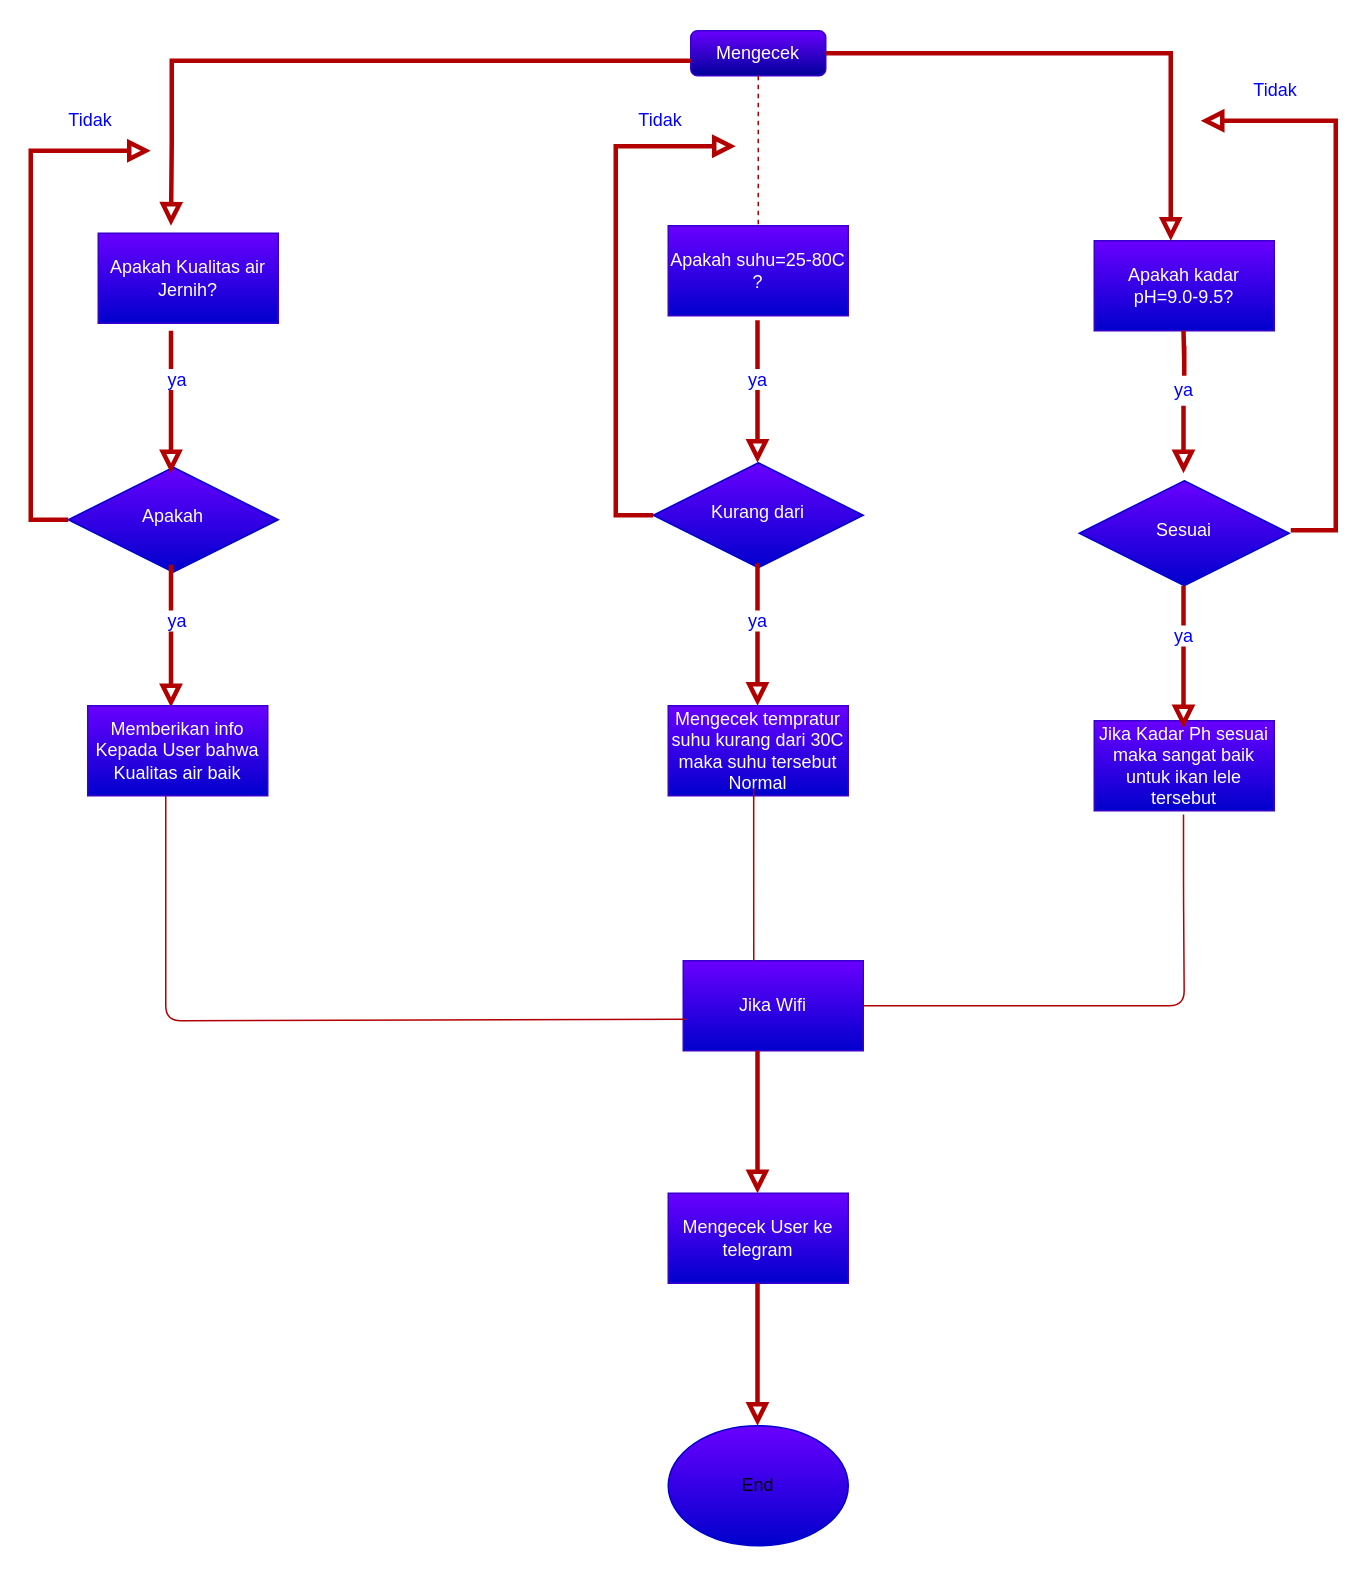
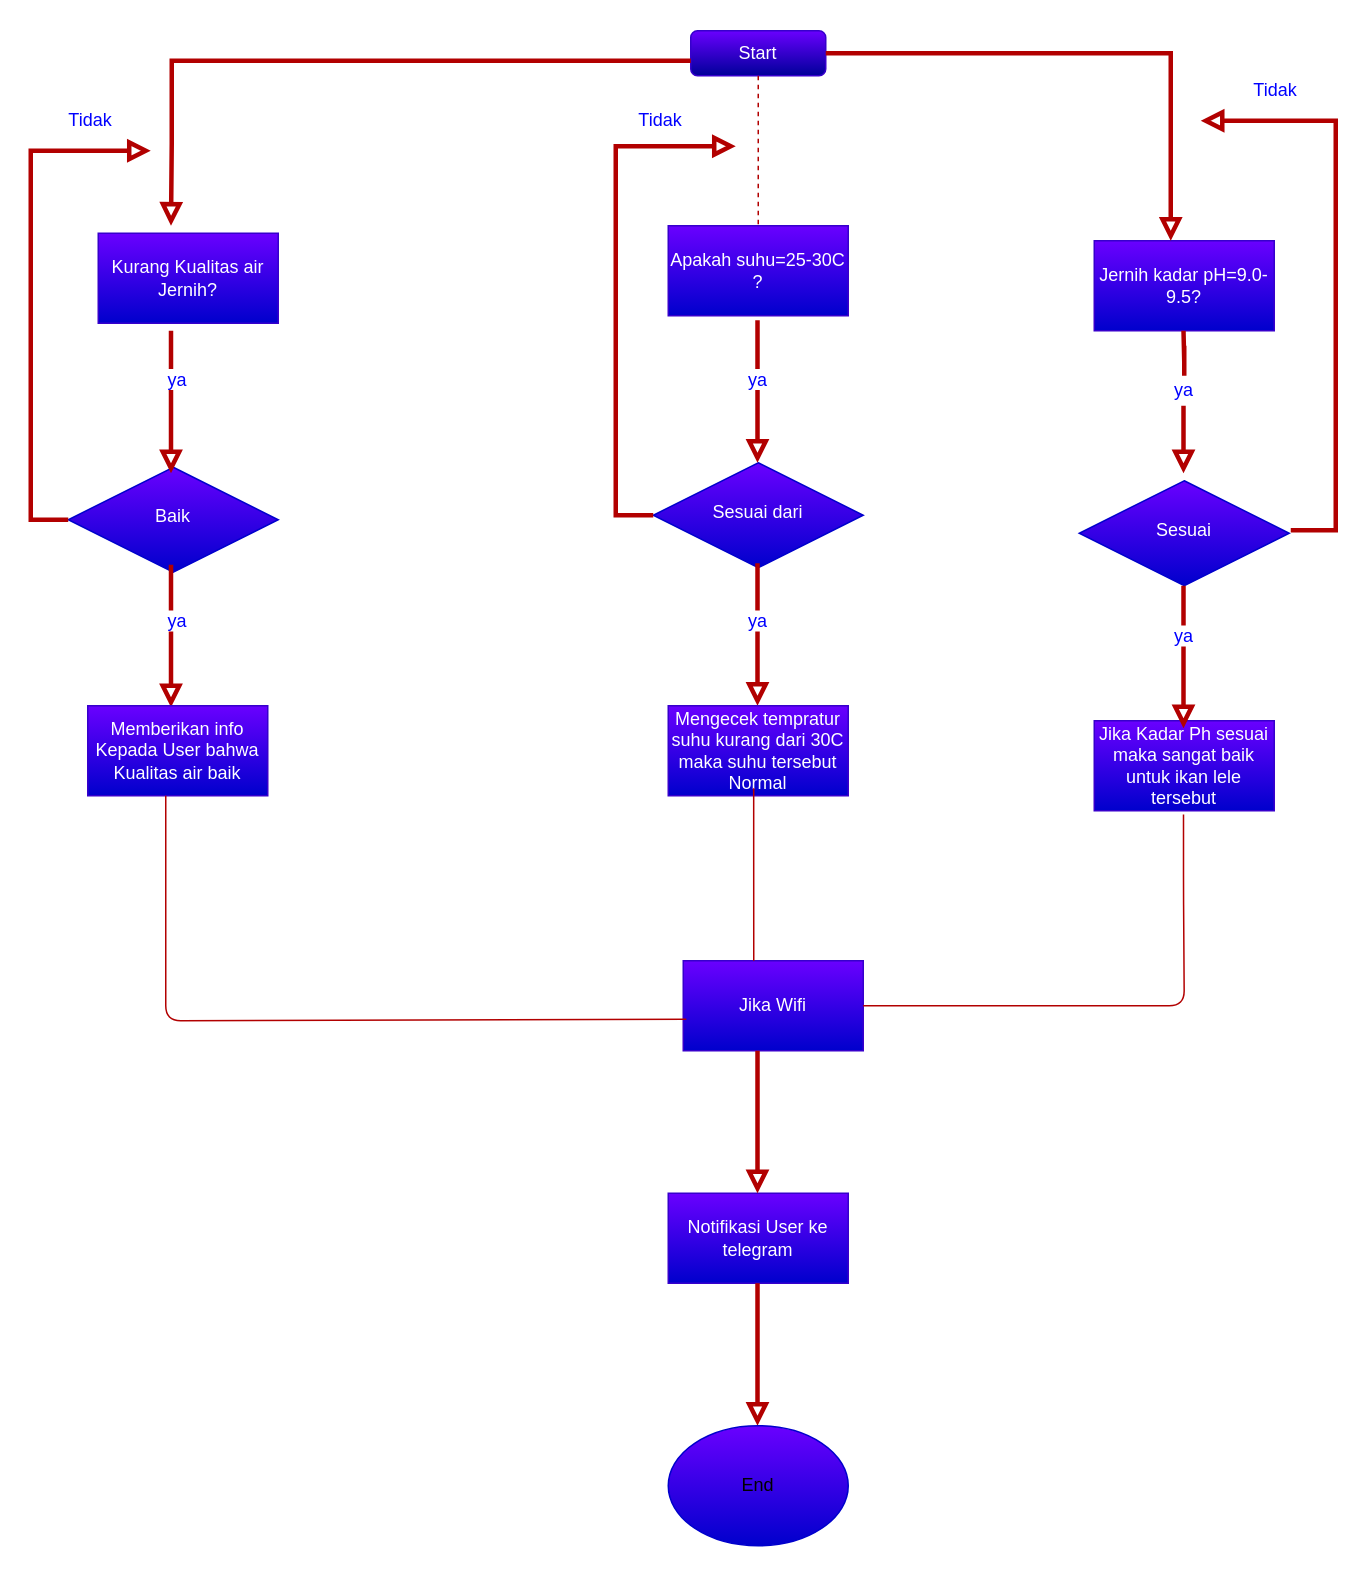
node "Mengecek": label "Mengecek" -> "Start"
node "Apakah suhu=25-80C ?": label "Apakah suhu=25-80C ?" -> "Apakah suhu=25-30C ?"
node "Apakah Kualitas air Jernih?": label "Apakah Kualitas air Jernih?" -> "Kurang Kualitas air Jernih?"
node "Apakah kadar pH=9.0-9.5?": label "Apakah kadar pH=9.0-9.5?" -> "Jernih kadar pH=9.0-9.5?"
node "Kurang dari": label "Kurang dari" -> "Sesuai dari"
node "Apakah": label "Apakah" -> "Baik"
node "Mengecek User ke telegram": label "Mengecek User ke telegram" -> "Notifikasi User ke telegram"
